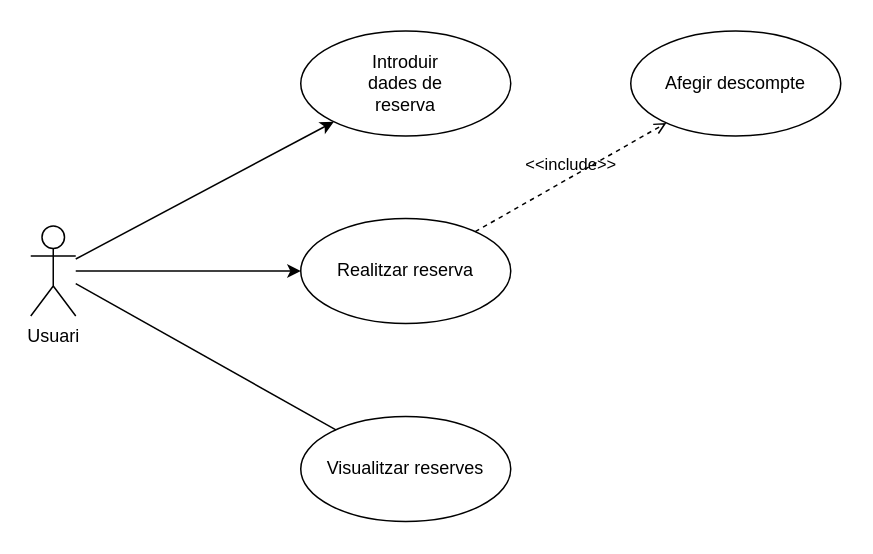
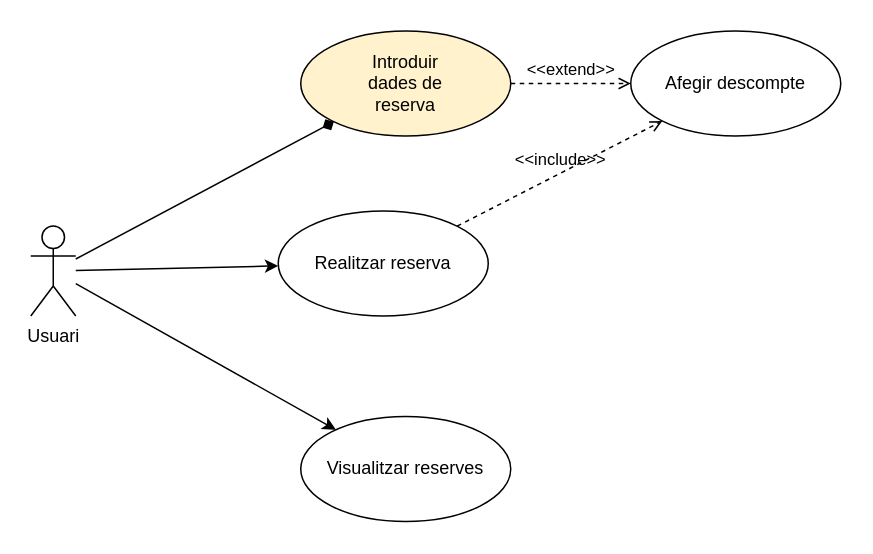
node "Introduir dades de reserva": fillcolor #ffffff -> #fff2cc
edge "Introduir dades de reserva" -> "Afegir descompte": added, label "<<extend>>"
edge "Usuari" -> "Introduir dades de reserva": arrowhead classic -> diamond
node "Realitzar reserva": moved (406, 271) -> (383, 263)
edge "Usuari" -- "Visualitzar reserves": arrowhead none -> classic
